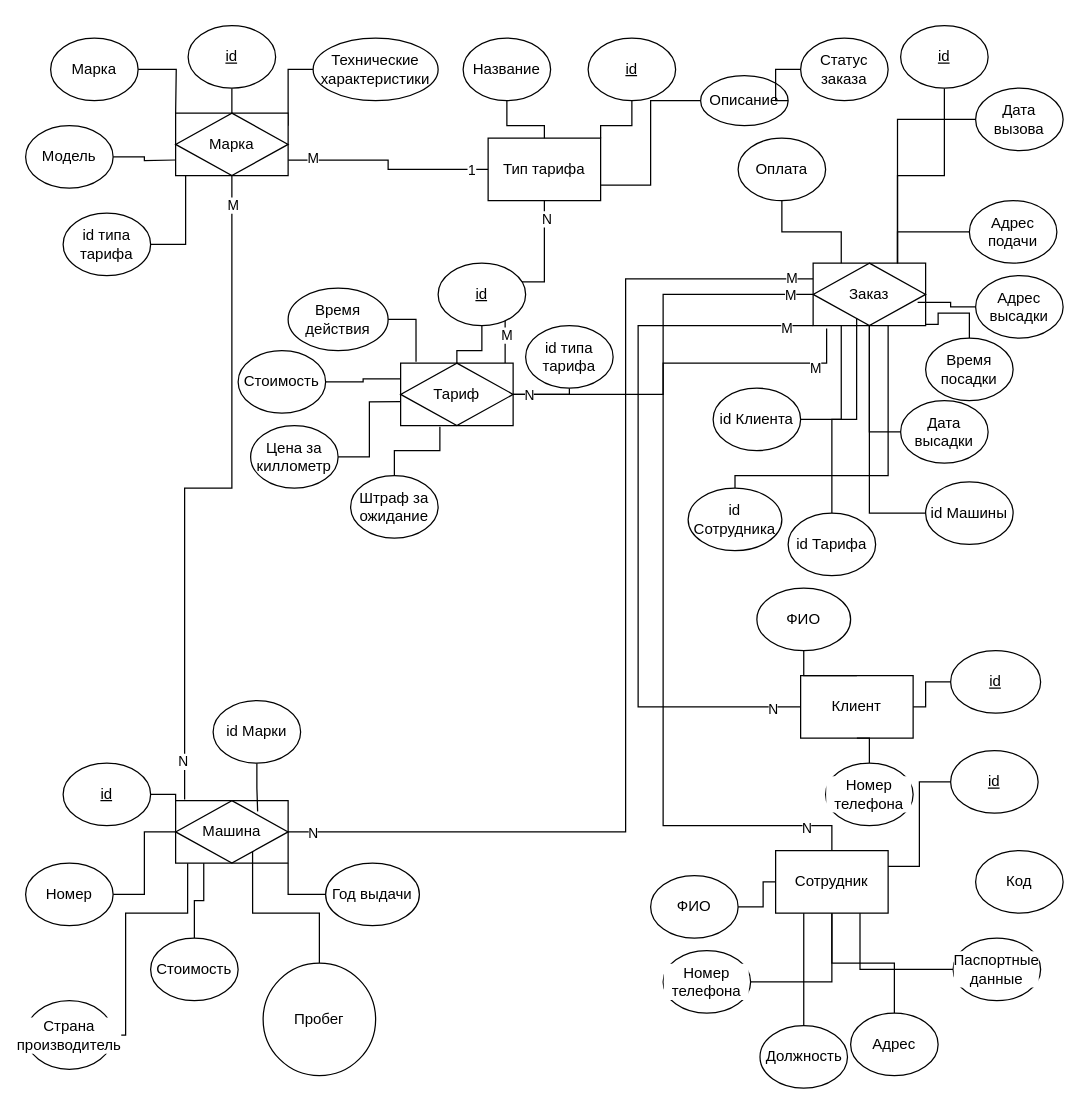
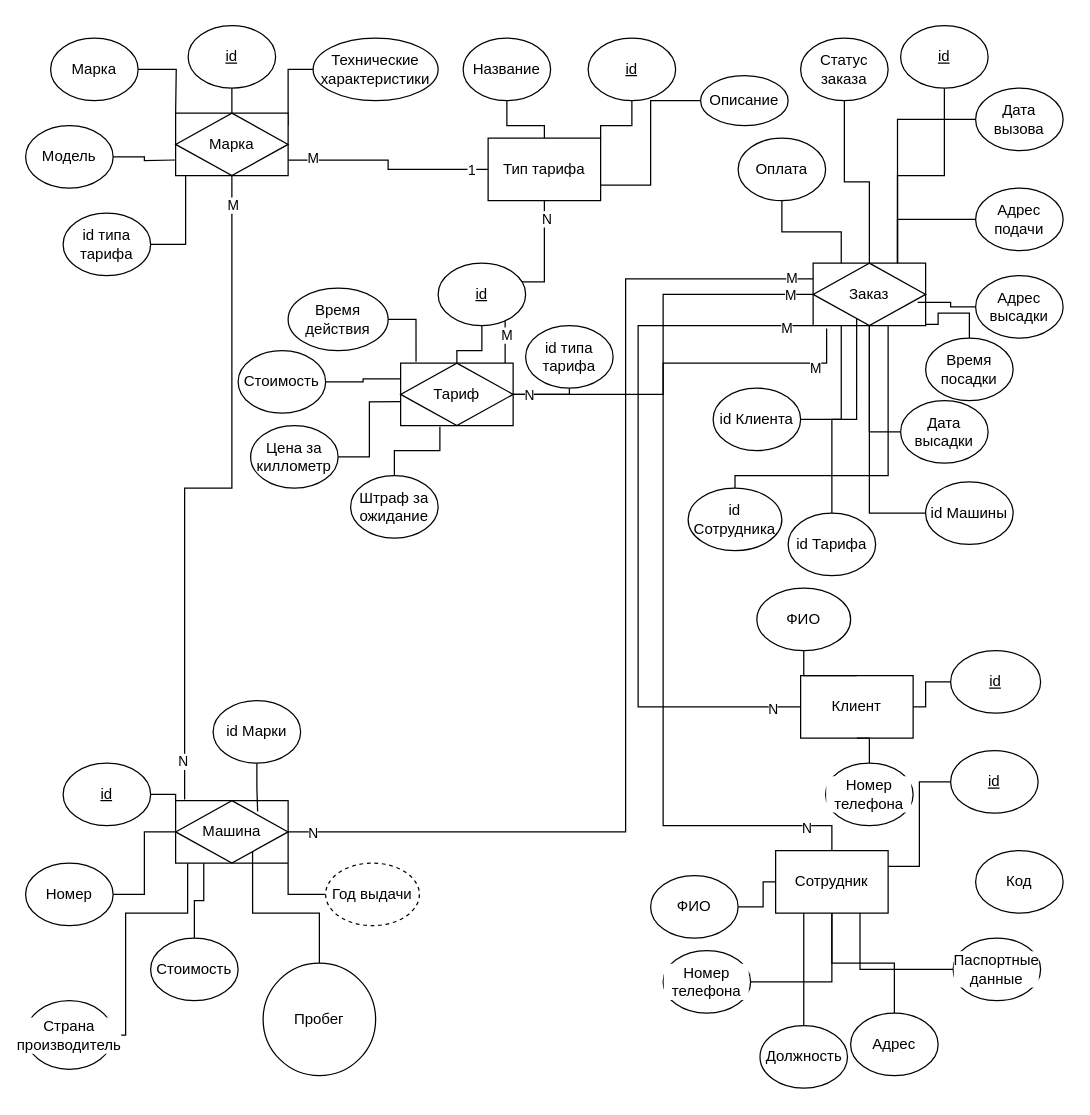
edge "Статус заказа" -- "Описание": now "Статус заказа" -- "Заказ"
node "Адрес подачи": moved (1013, 232) -> (1019, 219)
node "Год выдачи": style solid -> dashed
